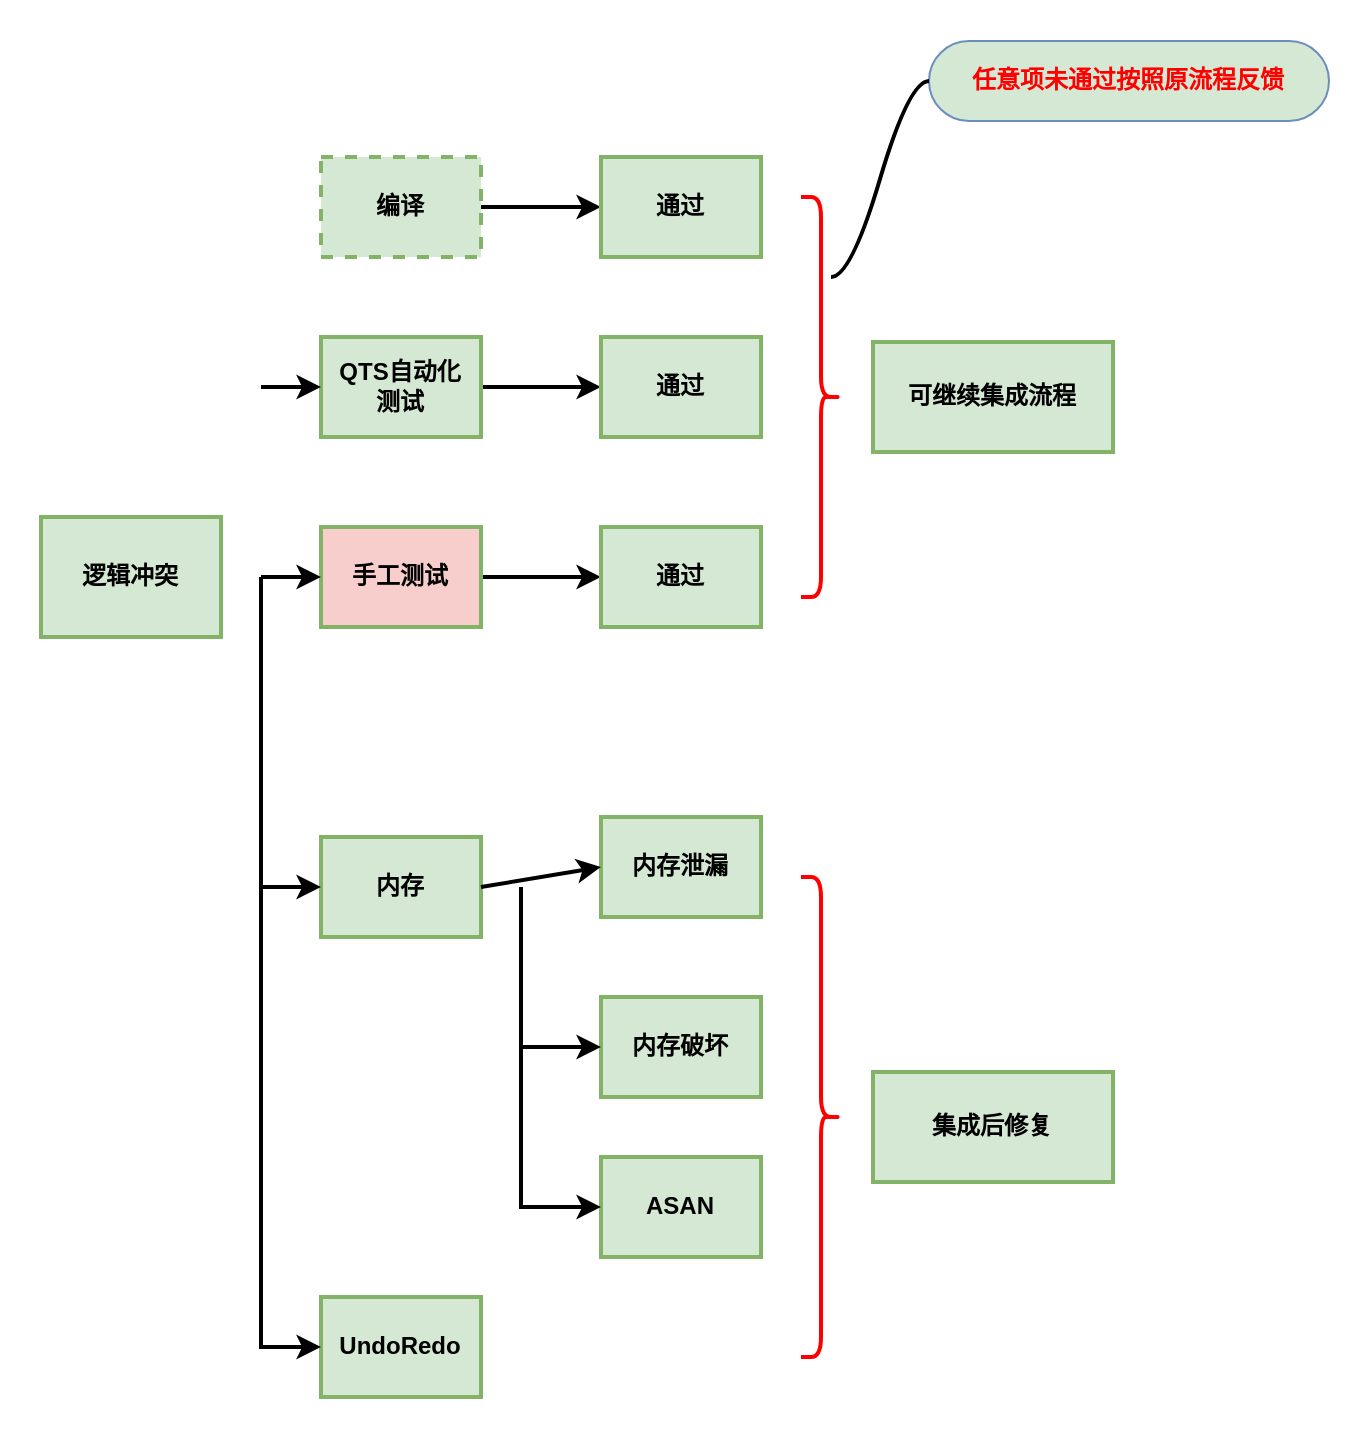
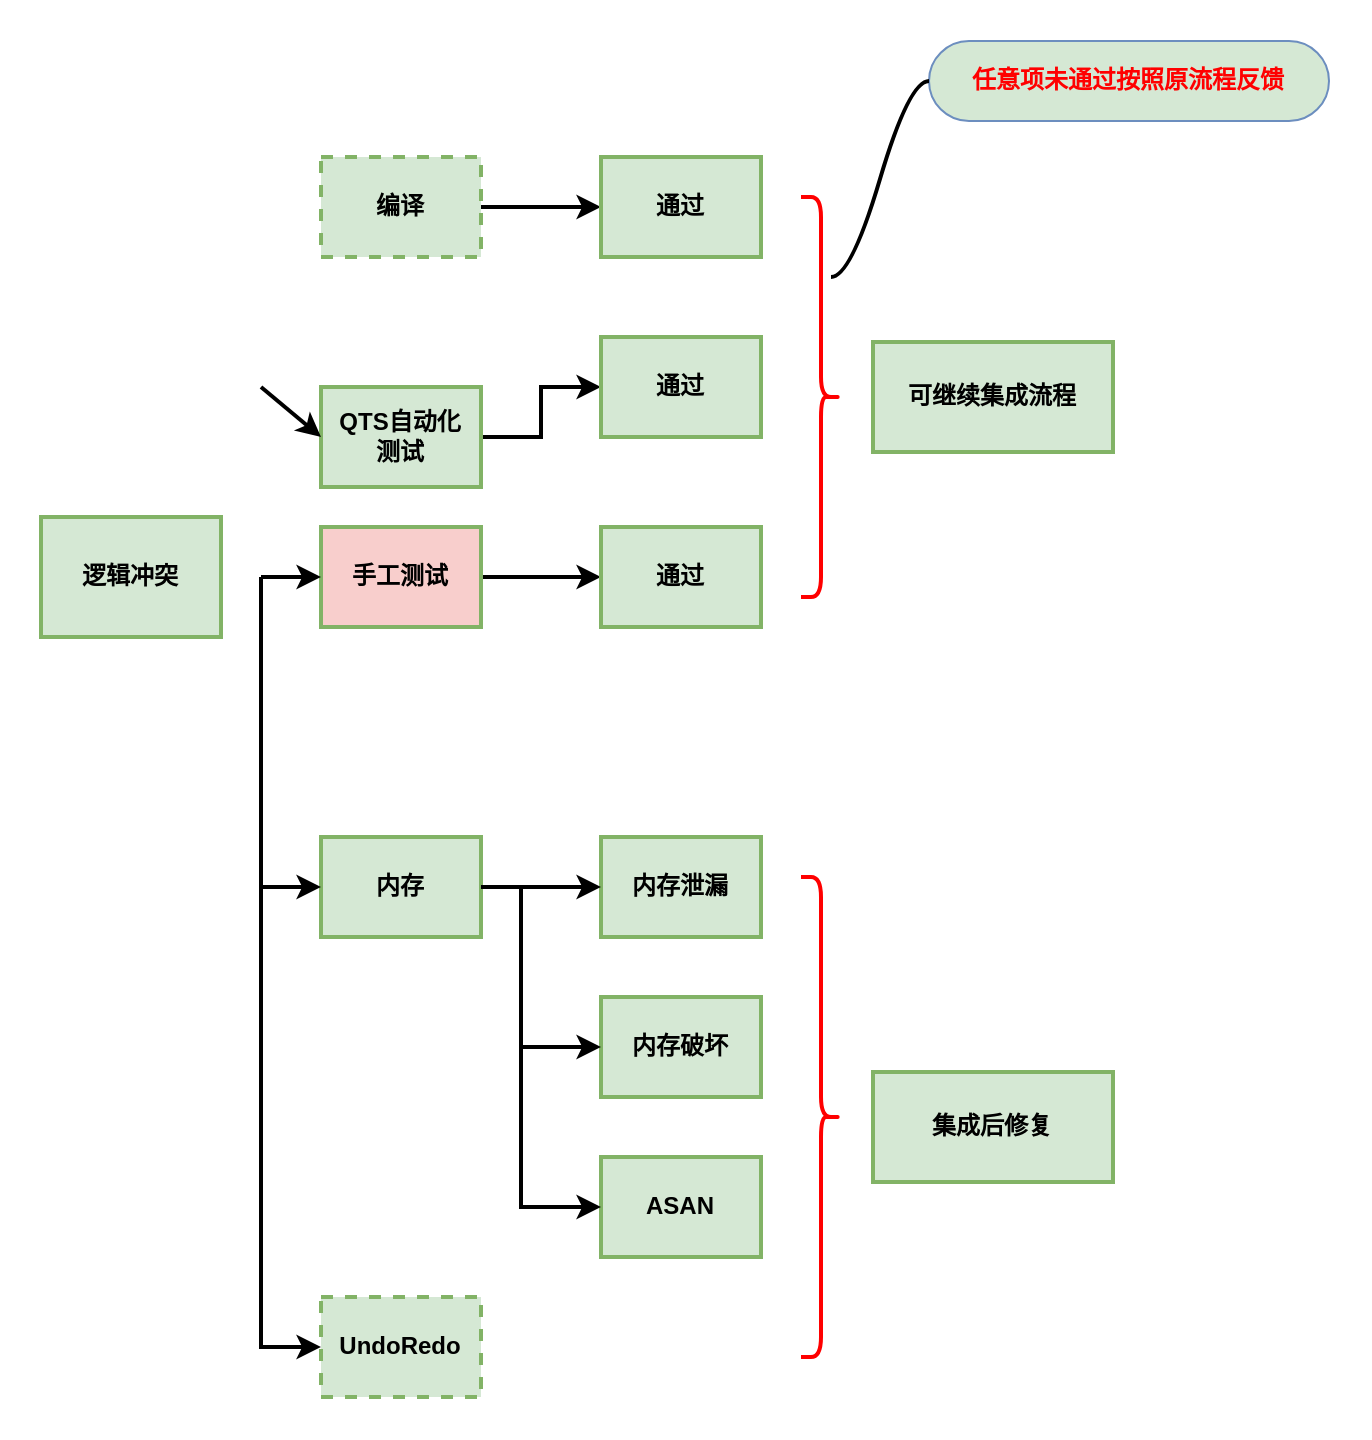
node "QTS自动化测试": moved (401, 387) -> (401, 437)
node "内存泄漏": moved (681, 867) -> (681, 887)
node "UndoRedo": style solid -> dashed
